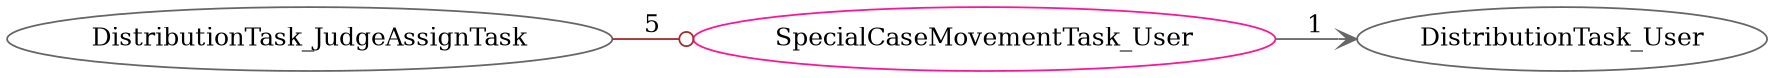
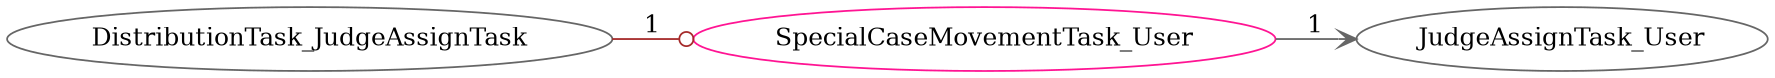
edge "DistributionTask_JudgeAssignTask" -> "SpecialCaseMovementTask_User": label "5" -> "1"
node "DistributionTask_User": label "DistributionTask_User" -> "JudgeAssignTask_User"
